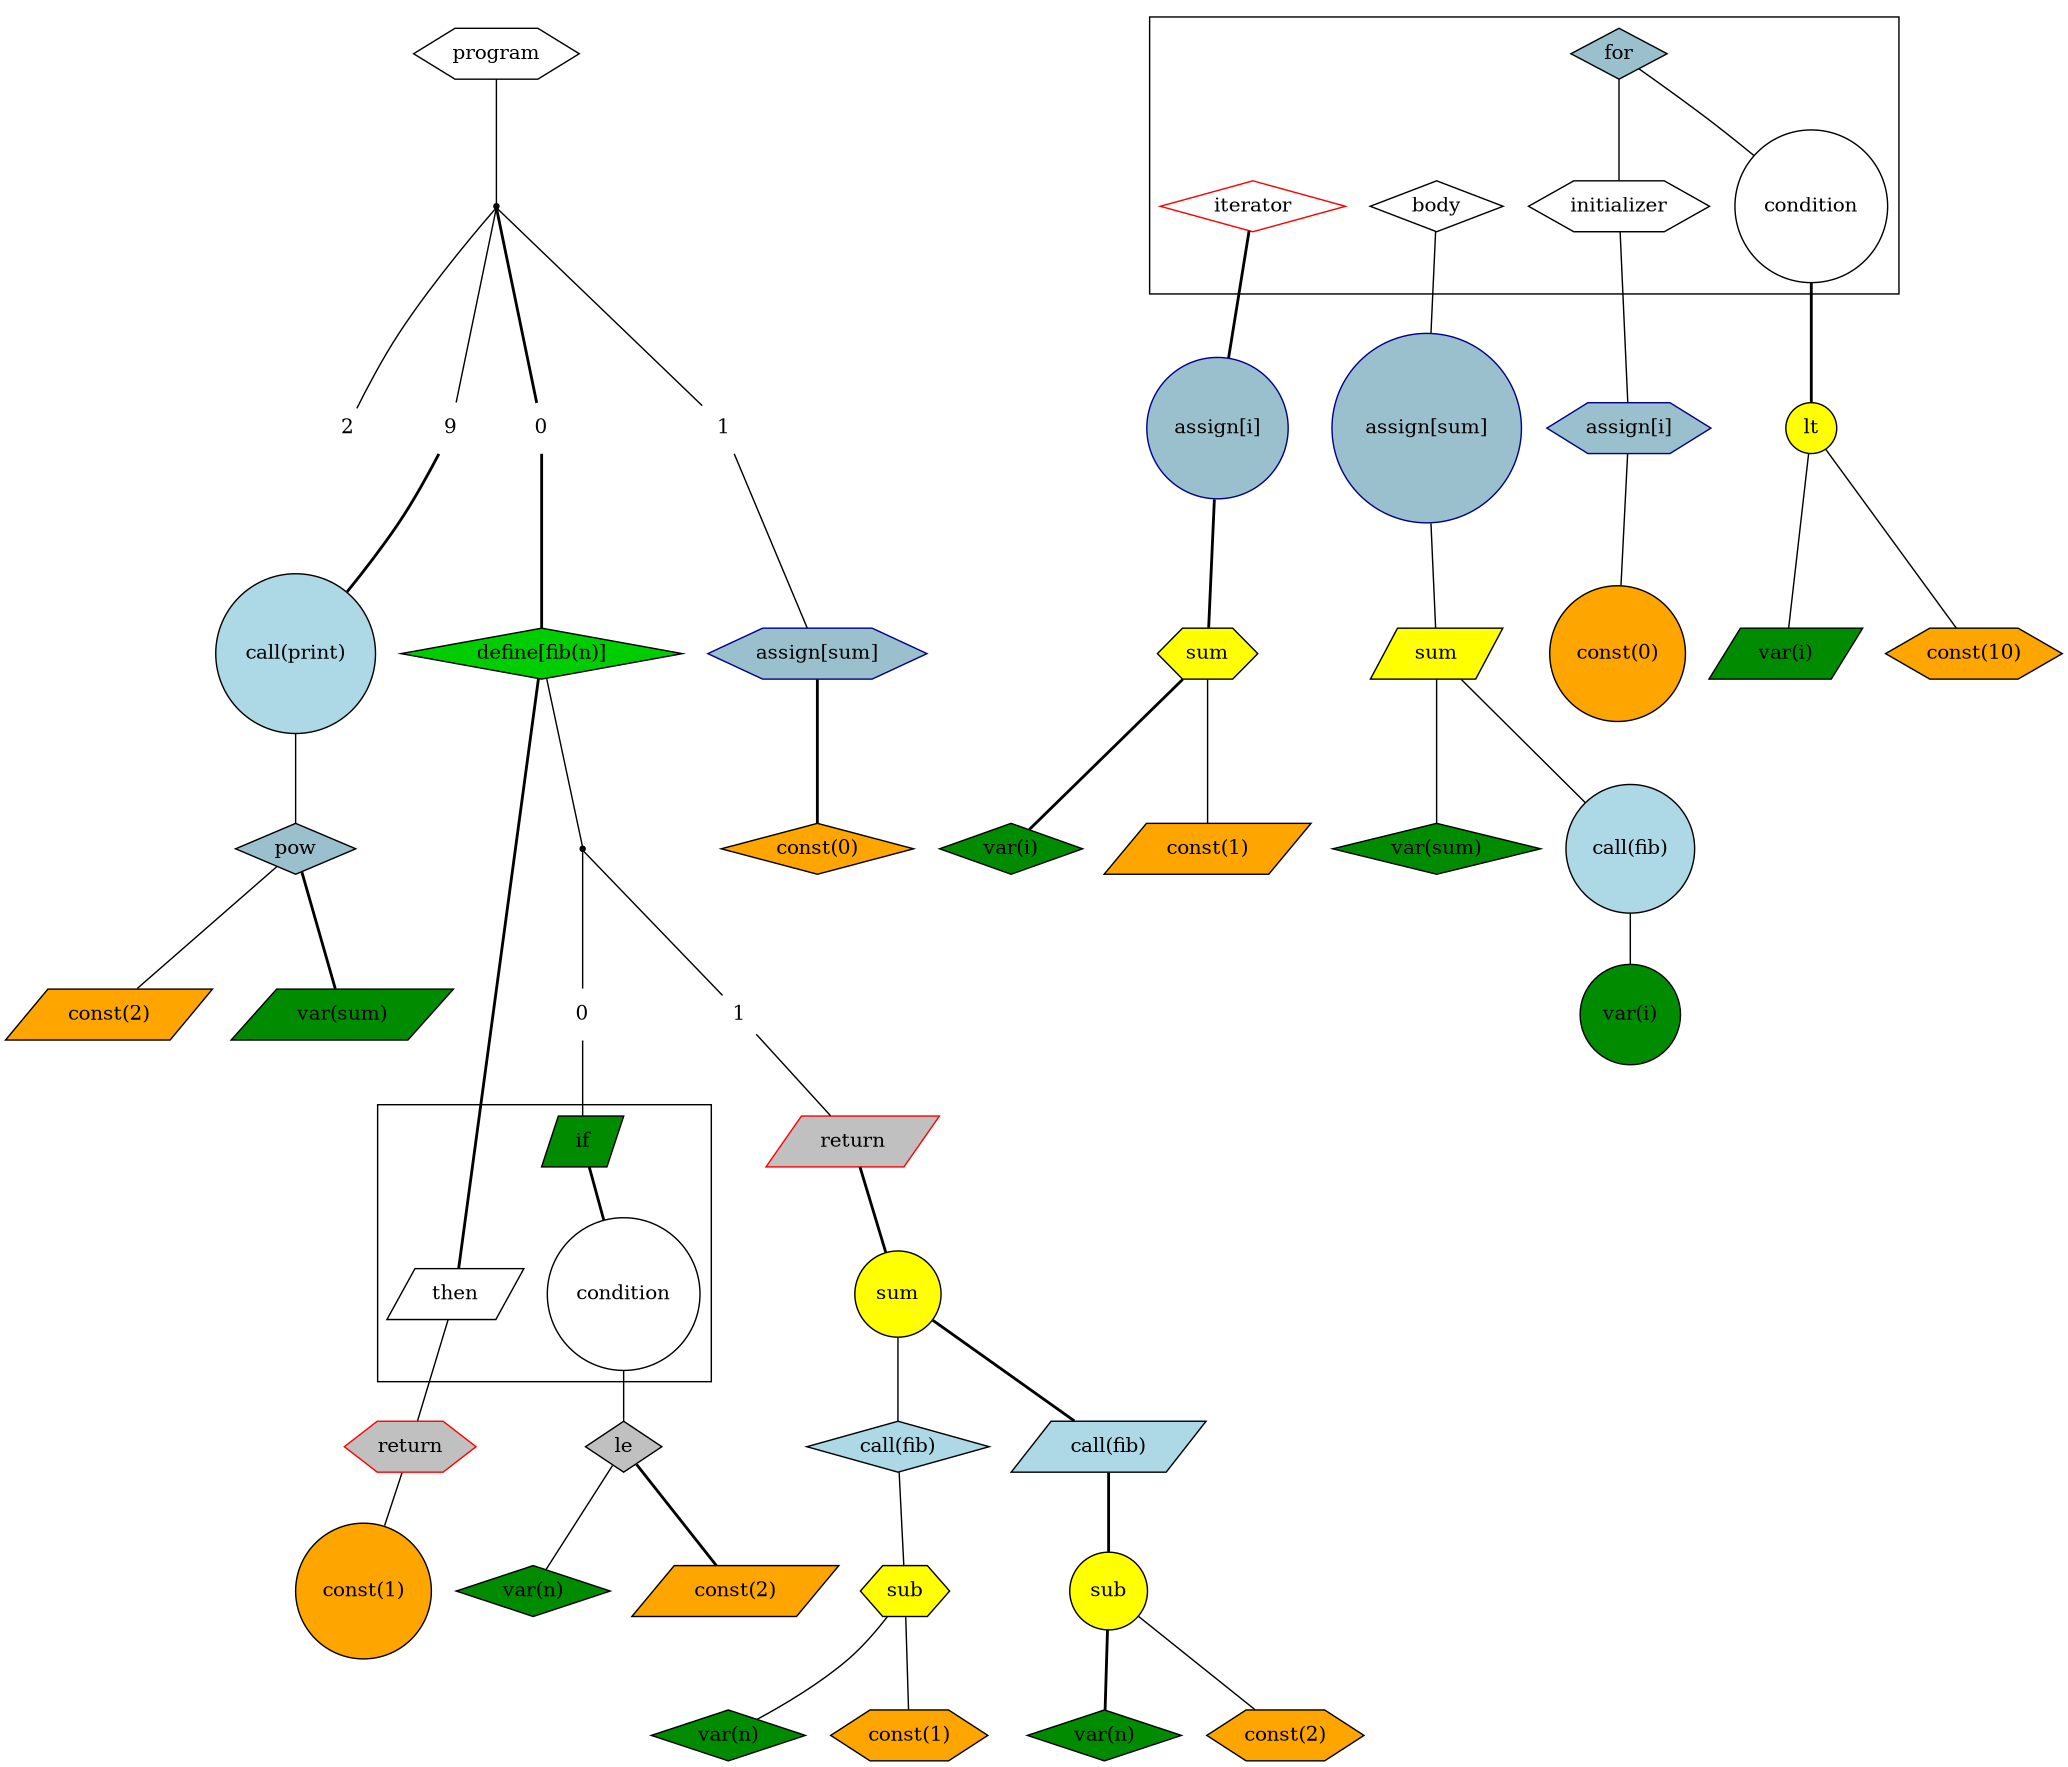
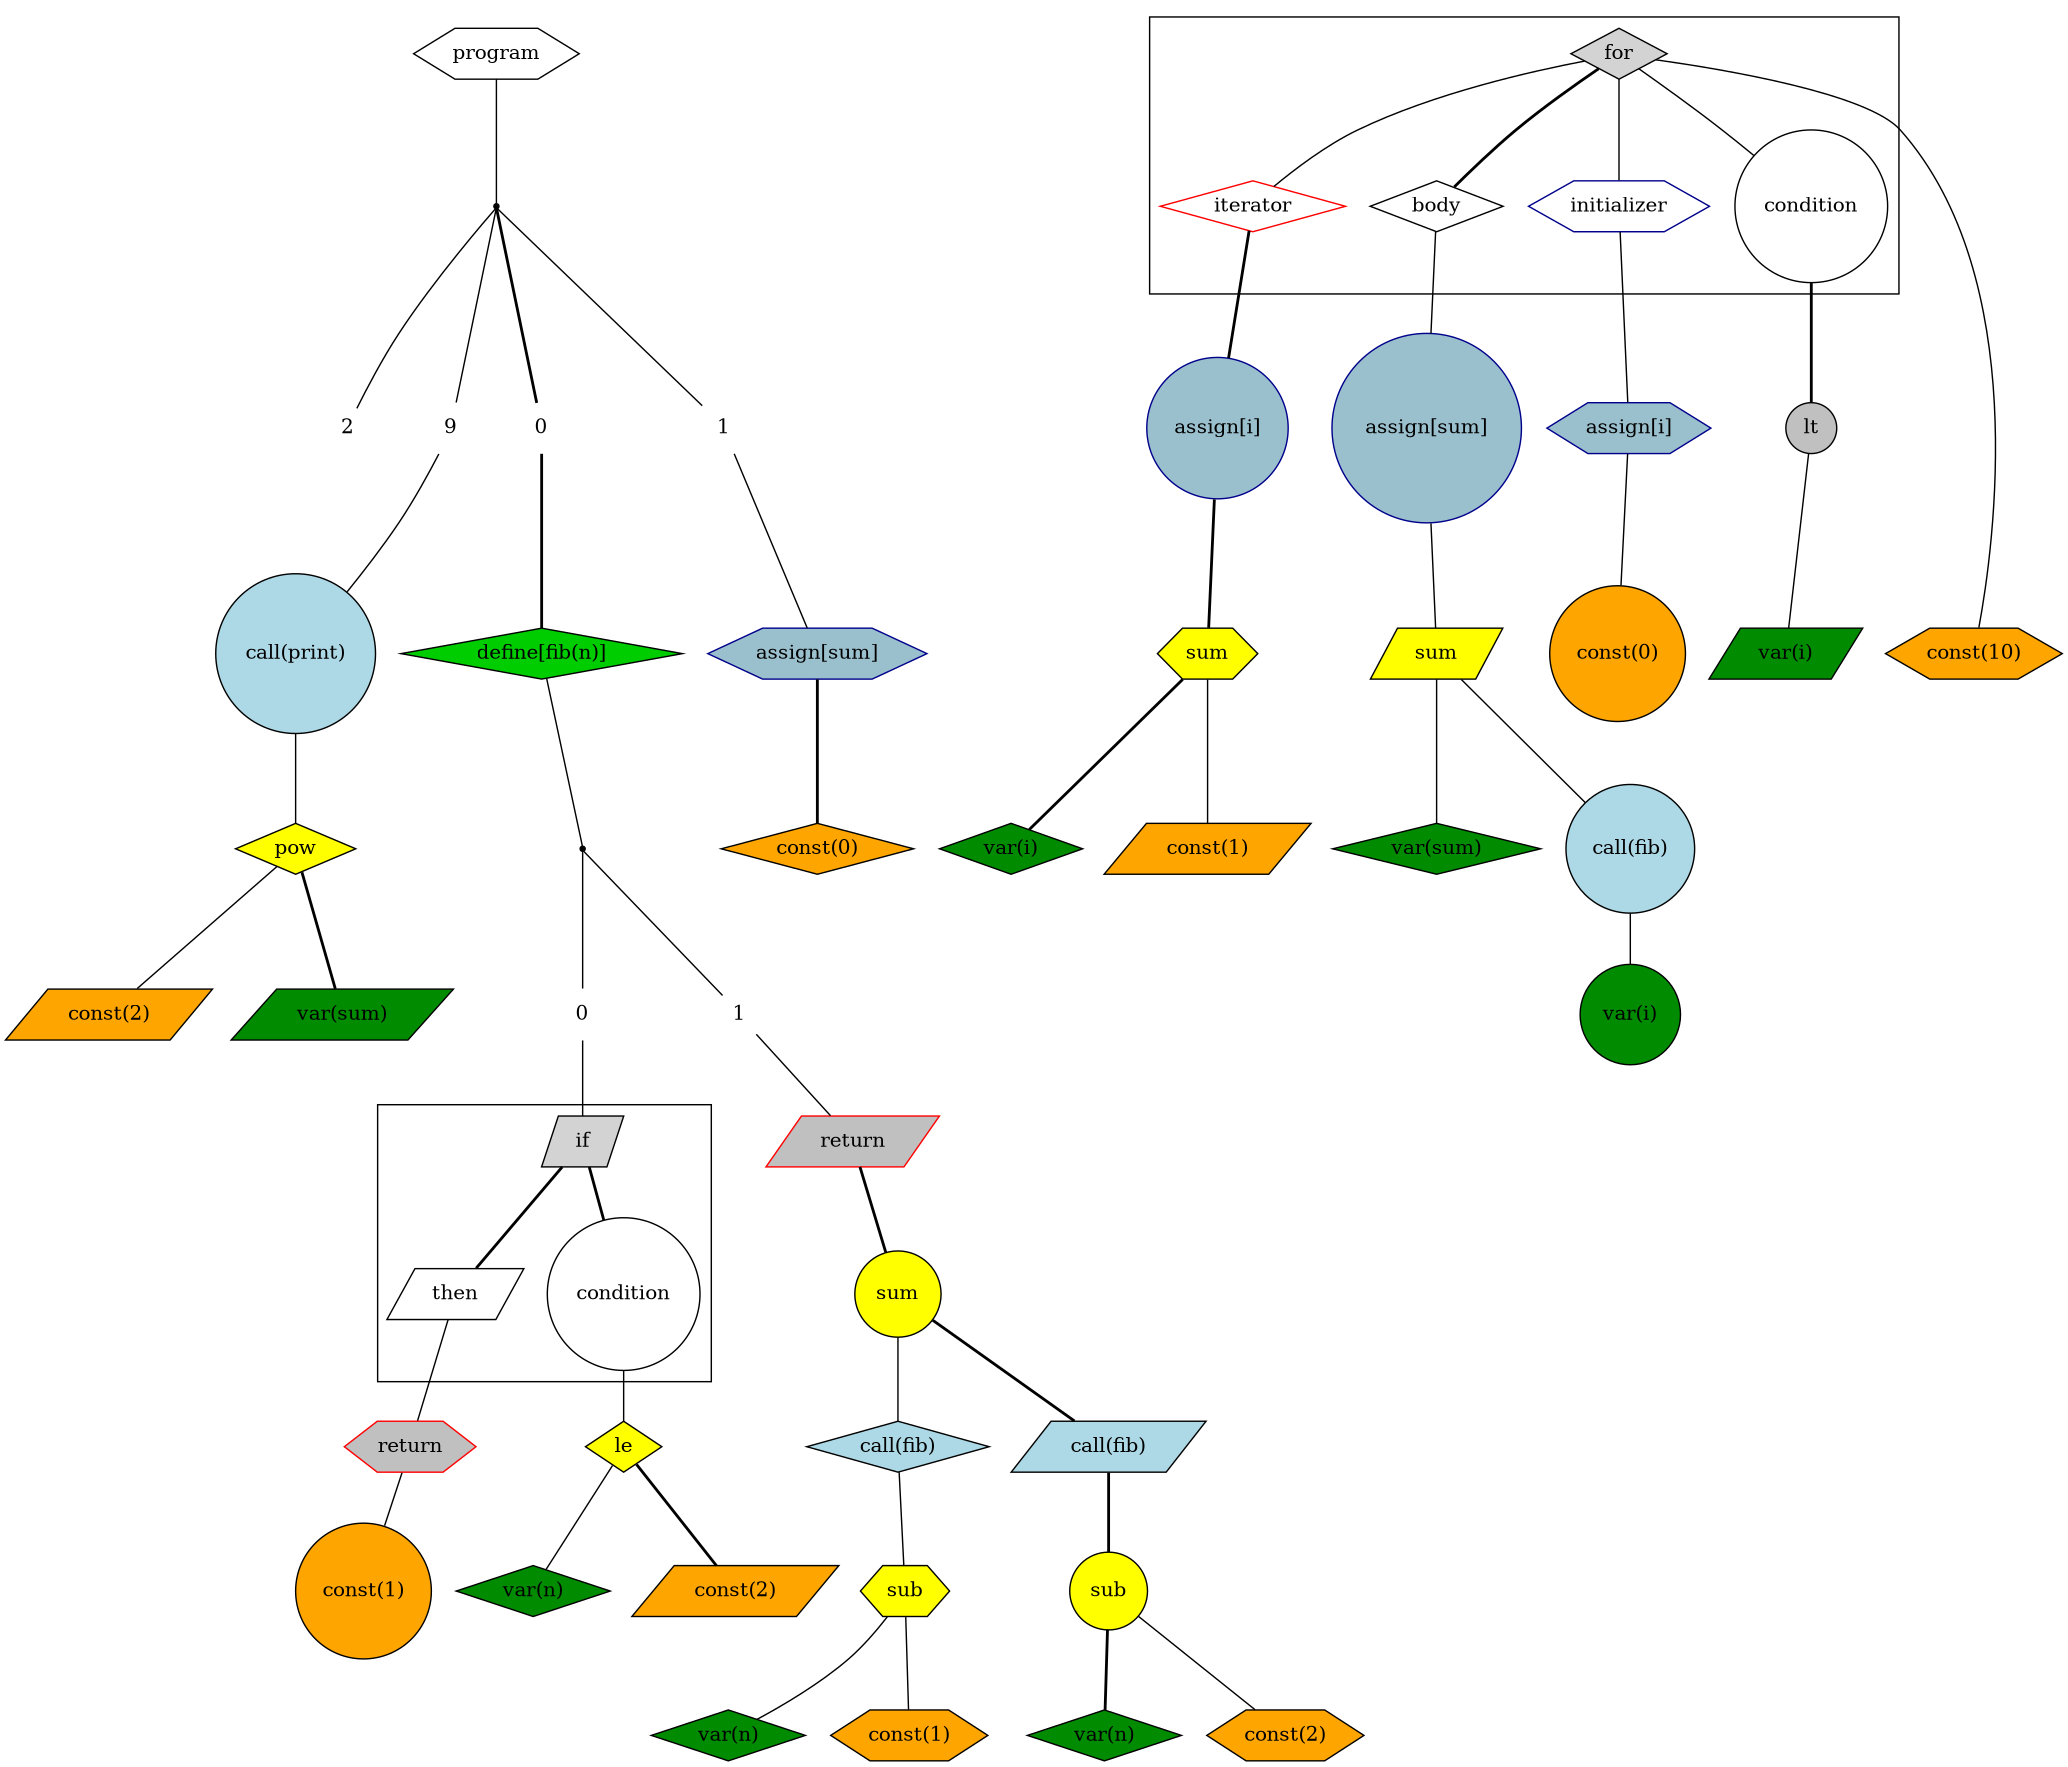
node "for": fillcolor lightblue3 -> lightgrey
edge "for" -- "iterator": added
edge "for" -- "body": added
node "initializer": color black -> blue4
node "lt": fillcolor yellow -> grey
edge "9" -- "call(print)": style bold -> solid
edge "lt" -- "const(10)": now "for" -- "const(10)"
node "pow": fillcolor lightblue3 -> yellow
edge "define[fib(n)]" -- "then": now "if" -- "then"
node "if": fillcolor green4 -> lightgrey
node "le": fillcolor grey -> yellow
